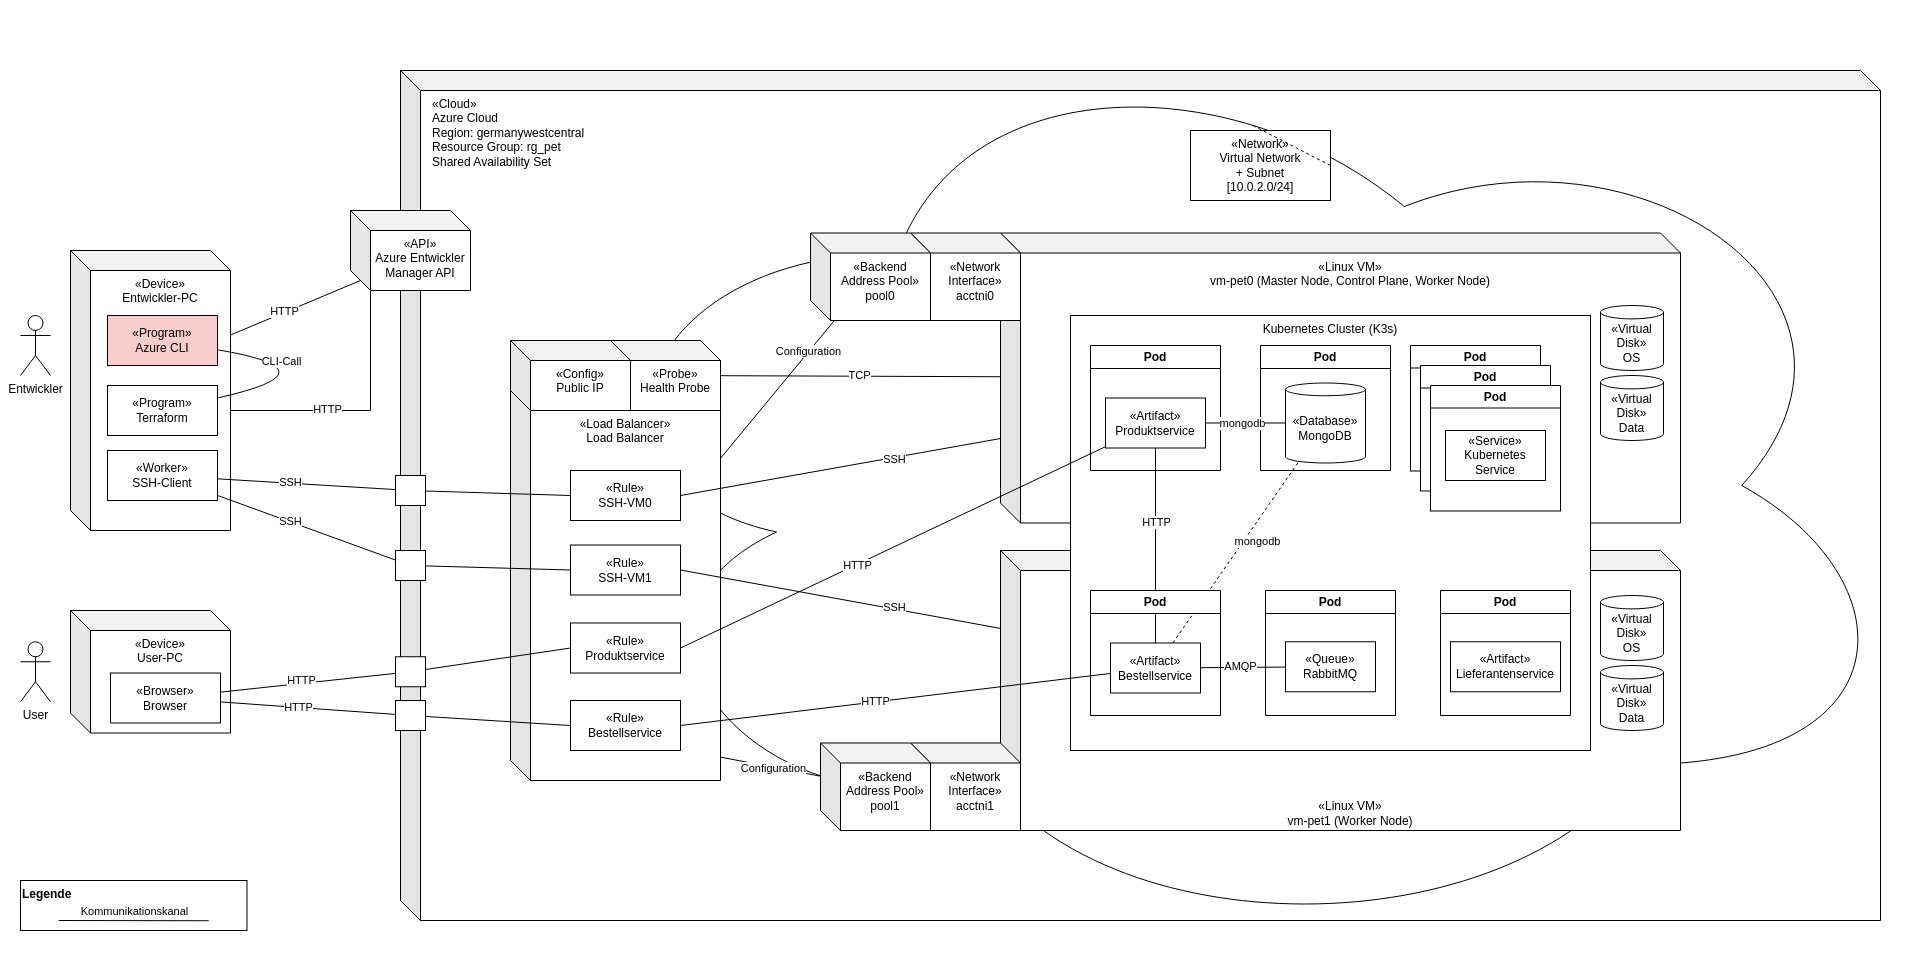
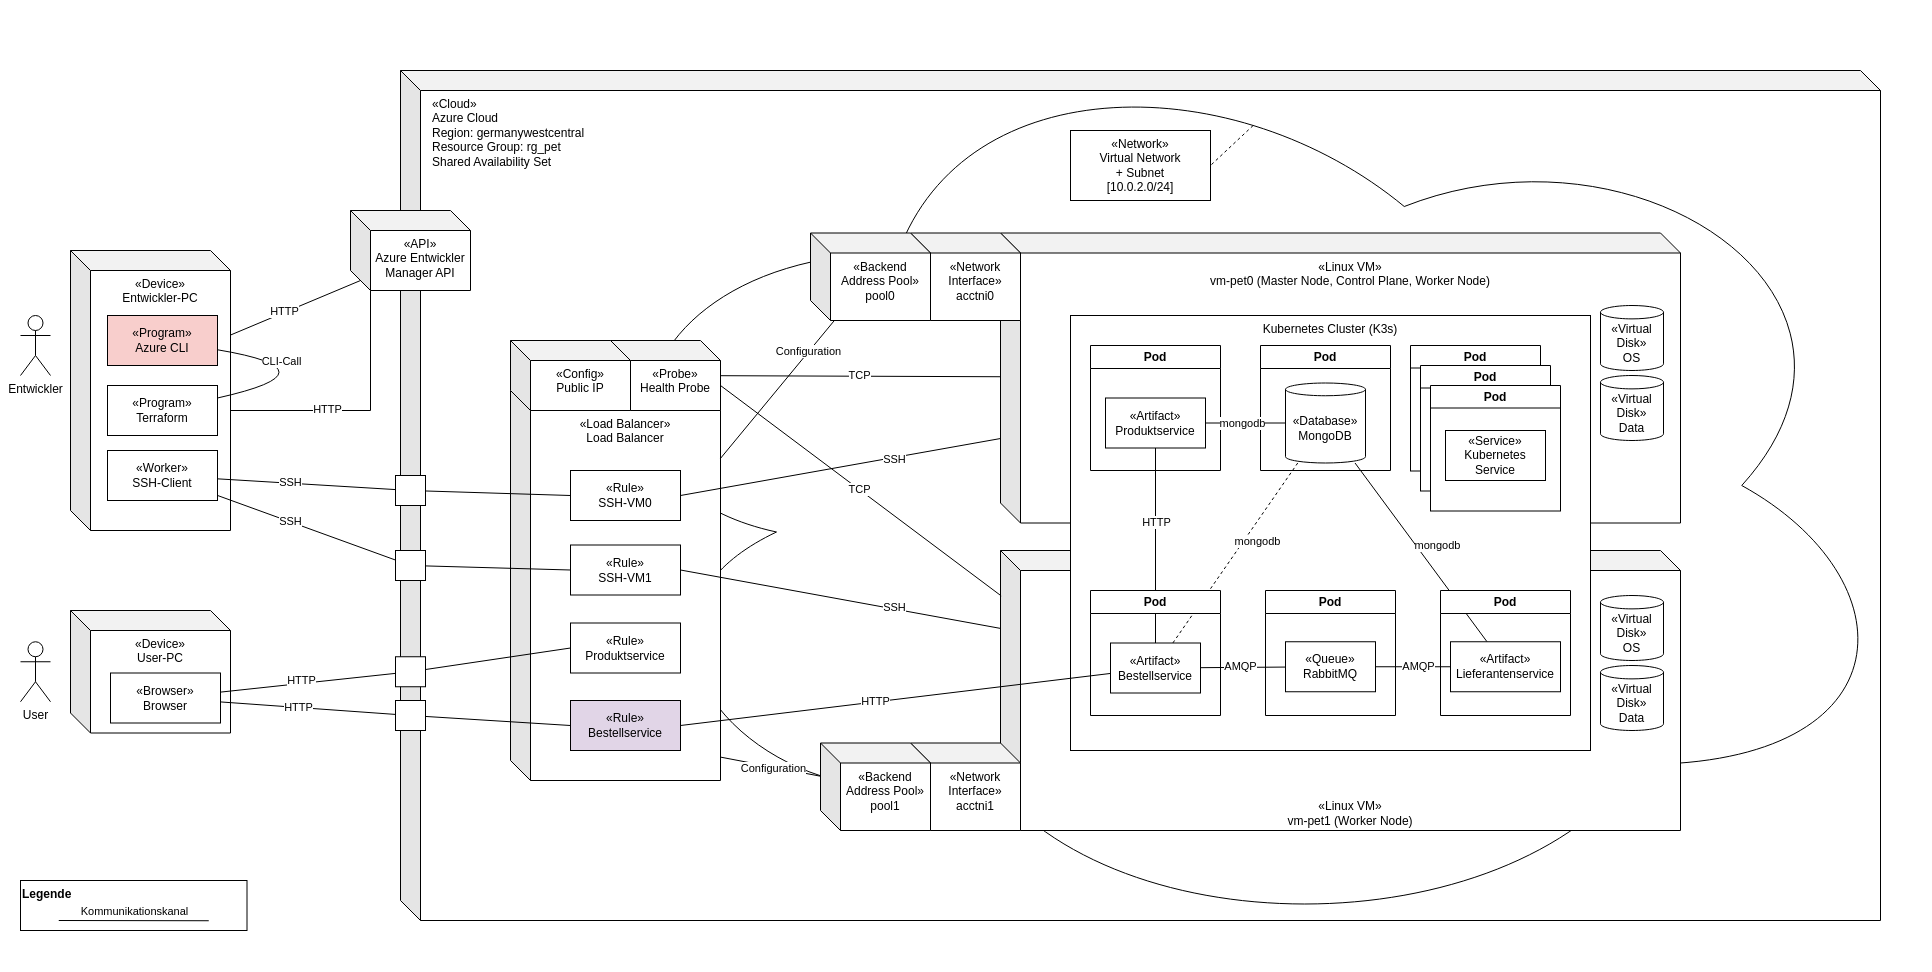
node "«Network» Virtual Network + Subnet [10.0.2.0/24]": moved (1261, 166) -> (1141, 166)
edge "«Probe» Health Probe" -- "«Linux VM» vm-pet1 (Worker Node)": added, label "TCP"
edge "«Database» MongoDB" -- "«Artifact» Lieferantenservice": added, label "mongodb"
edge "«Artifact» Produktservice" -- "«Rule» Produktservice": removed, label "HTTP"
edge "«Queue» RabbitMQ" -- "«Artifact» Lieferantenservice": added, label "AMQP"
node "«Rule» Bestellservice": fillcolor #ffffff -> #e1d5e7
